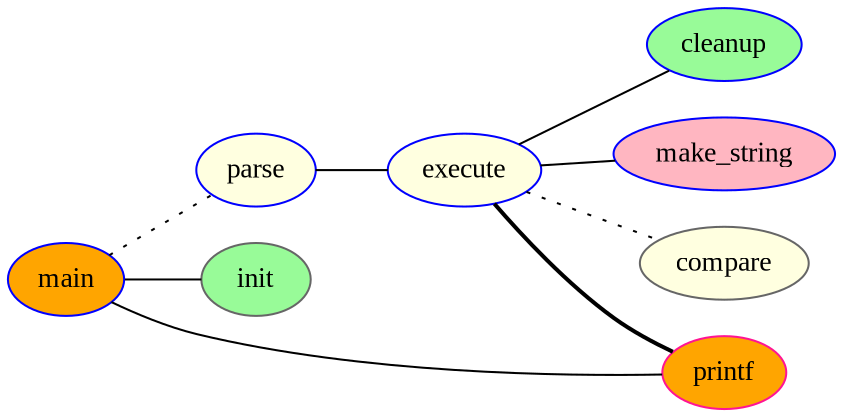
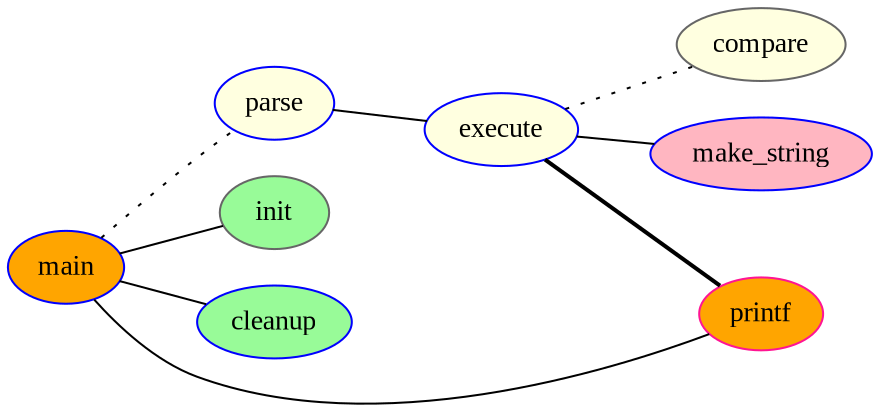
edge "cleanup" -- "execute": now "cleanup" -- "main"
